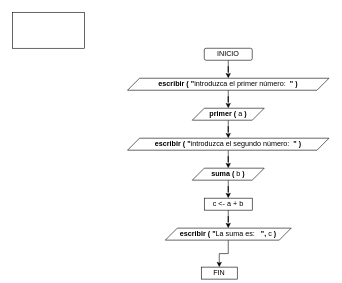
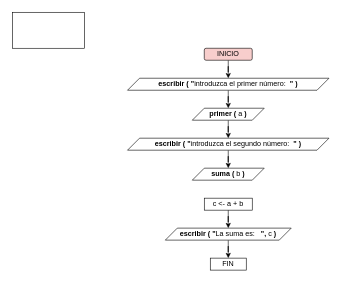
node "INICIO": fillcolor #ffffff -> #f8cecc
edge "suma ( b )" -> "c <- a + b": removed
node "FIN": moved (219, 273) -> (228, 264)
